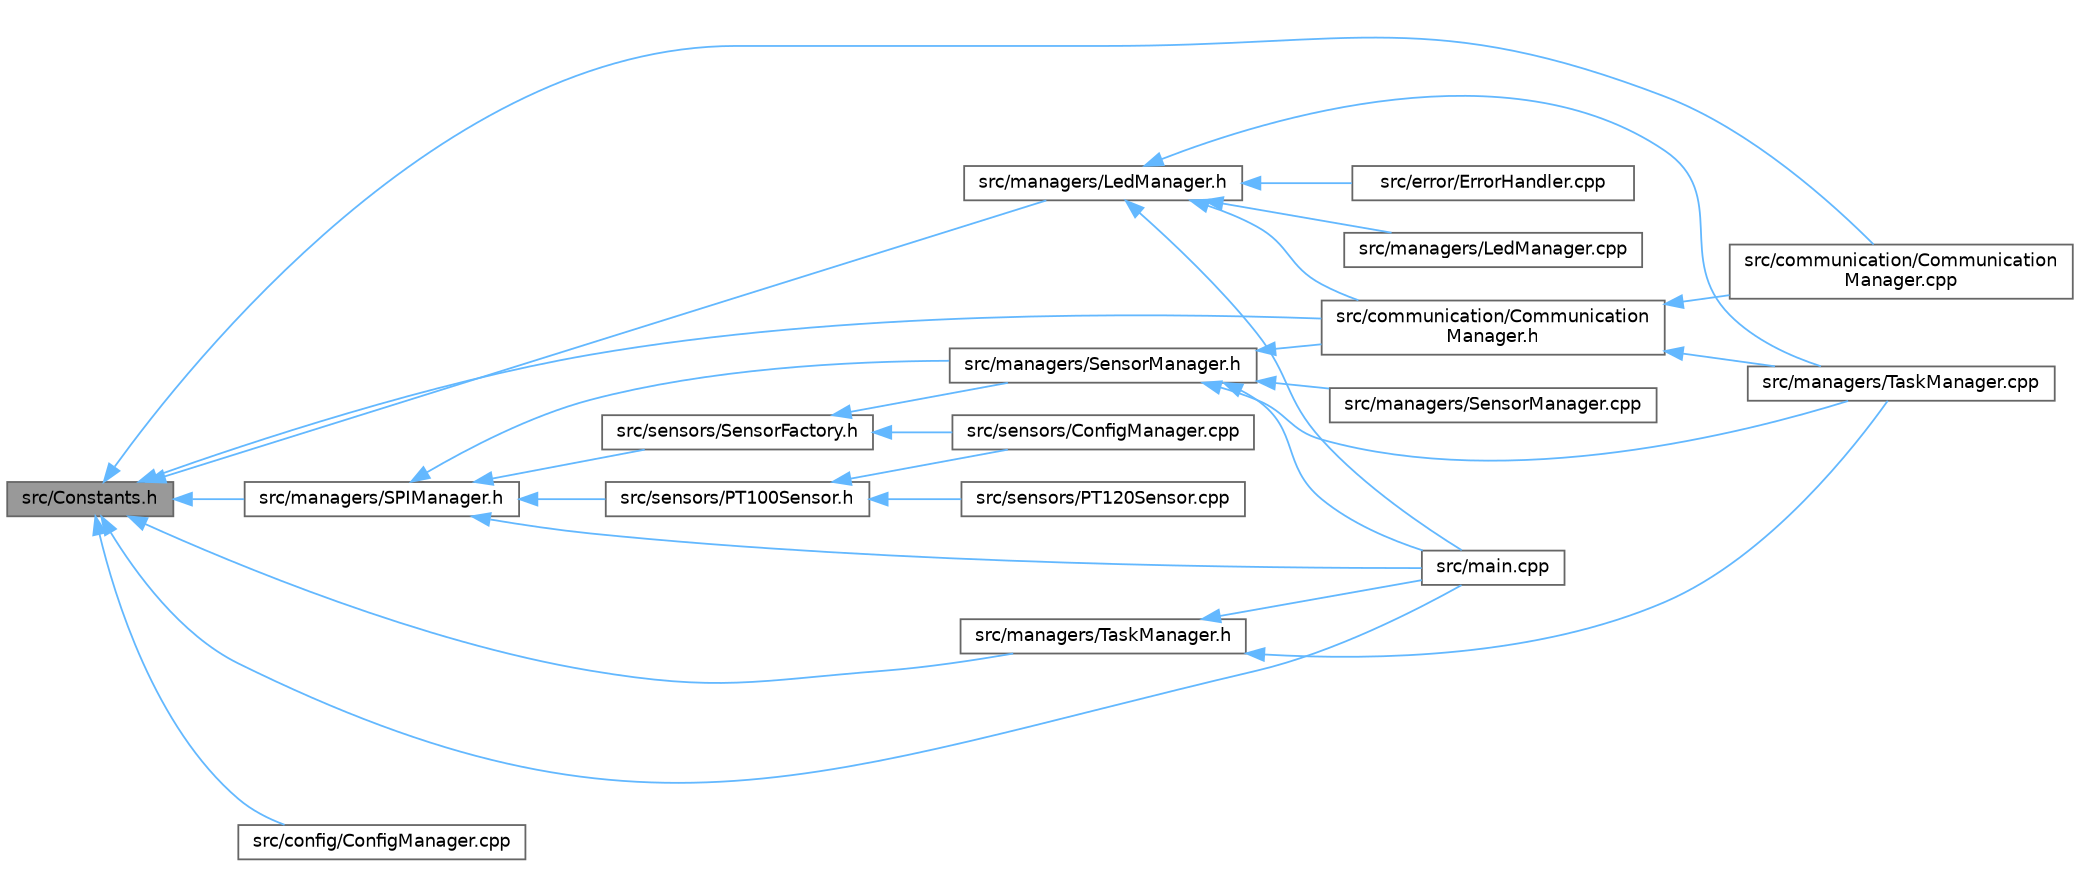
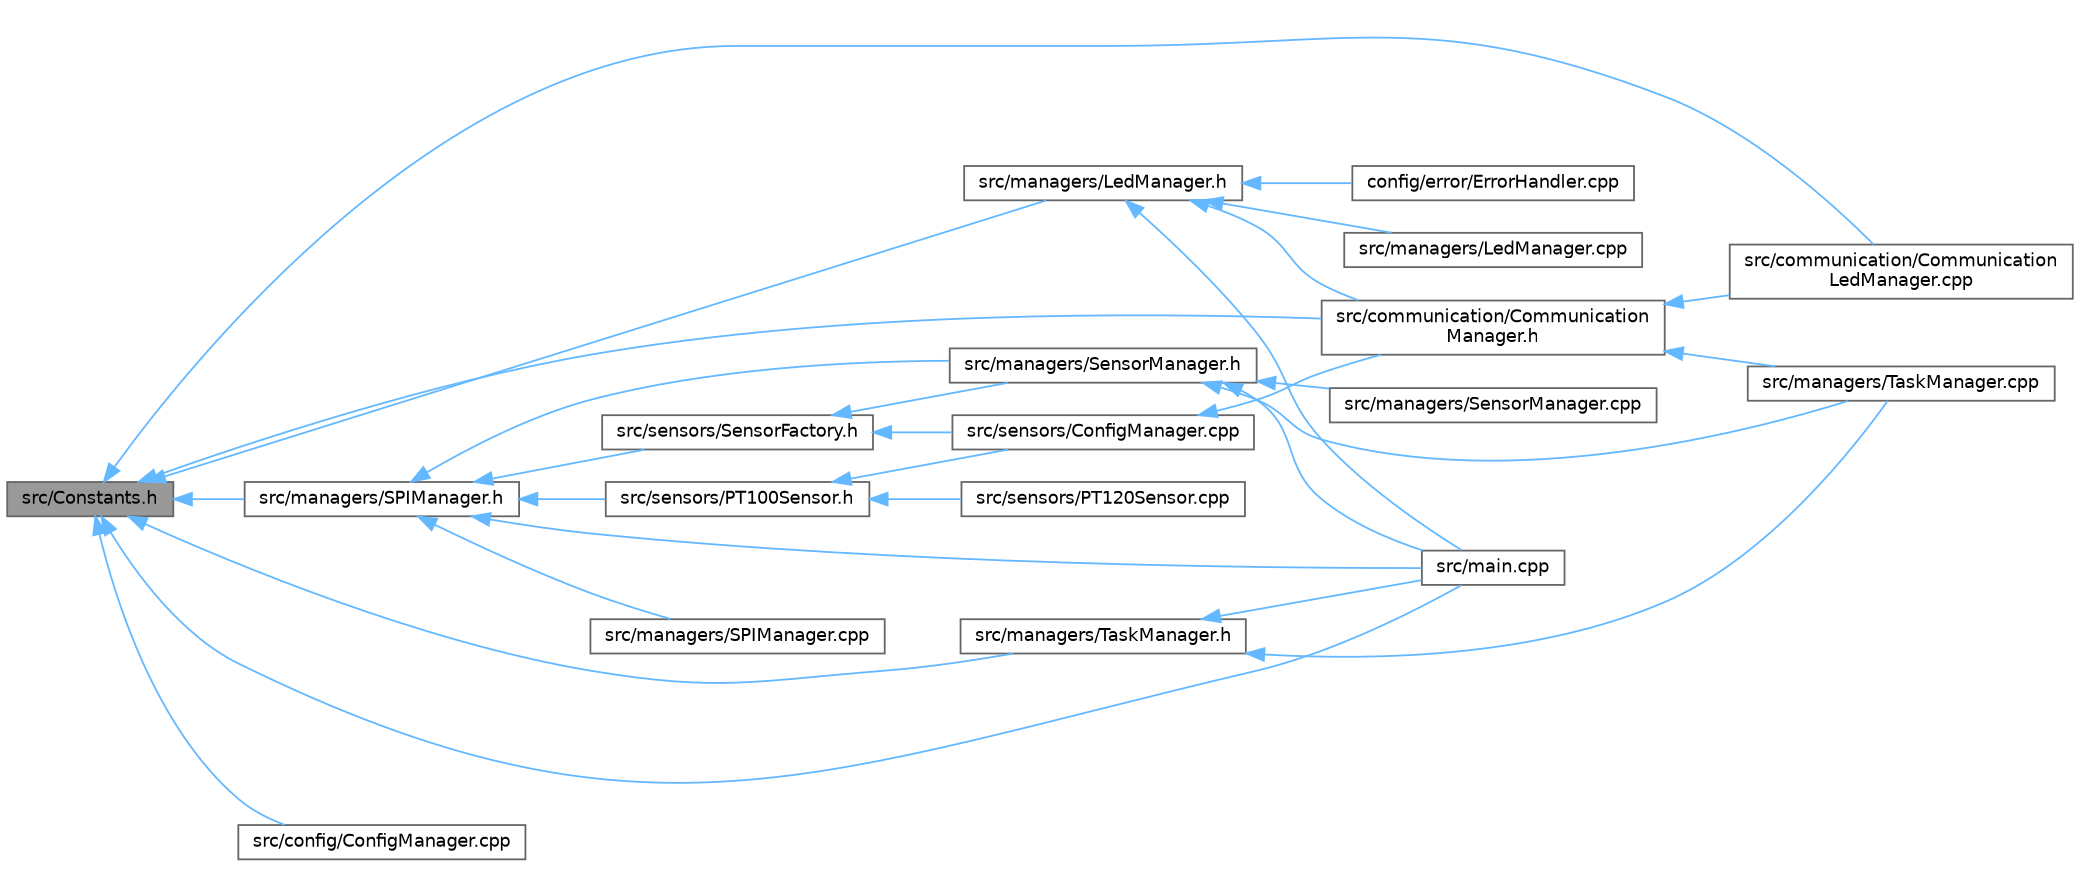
edge "src/managers/TaskManager.cpp" -> "src/managers/LedManager.h": removed
node "src/error/ErrorHandler.cpp": label "src/error/ErrorHandler.cpp" -> "config/error/ErrorHandler.cpp"
node "src/communication/Communication Manager.cpp": label "src/communication/Communication Manager.cpp" -> "src/communication/Communication LedManager.cpp"
edge "src/communication/Communication Manager.h" -> "src/managers/SensorManager.h": now "src/communication/Communication Manager.h" -> "src/sensors/ConfigManager.cpp"
node "src/managers/SPIManager.cpp": added
